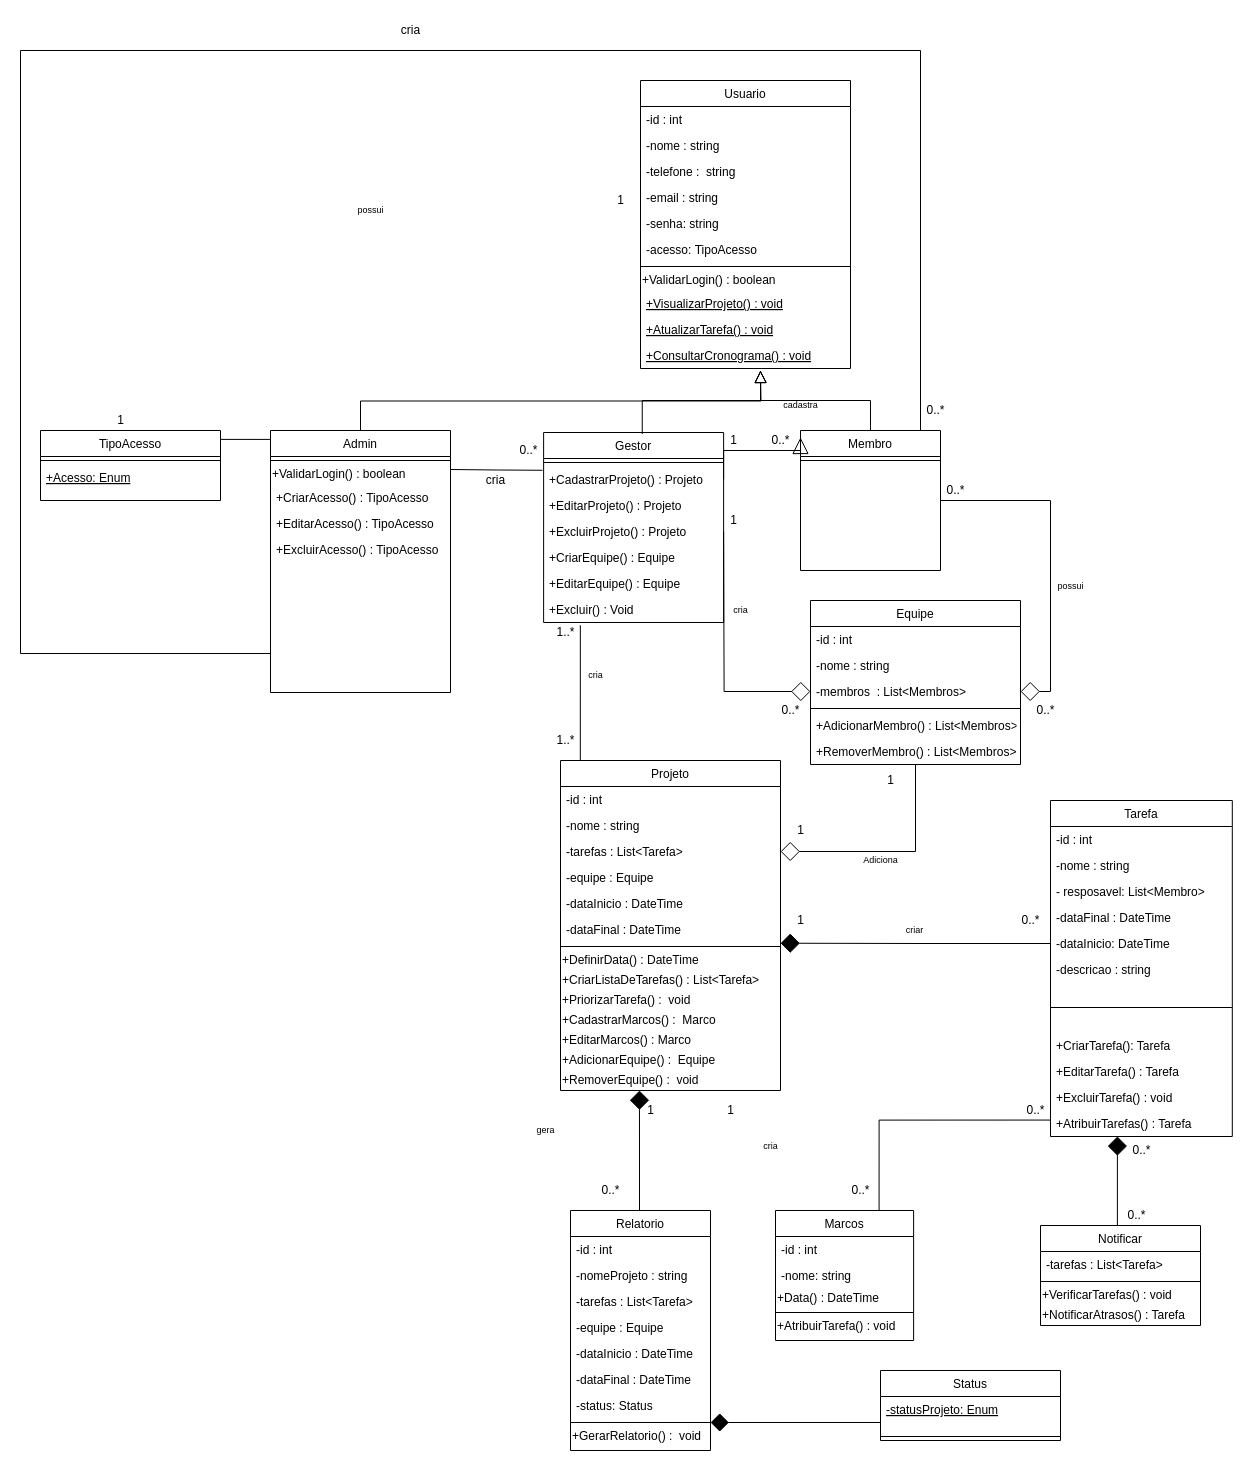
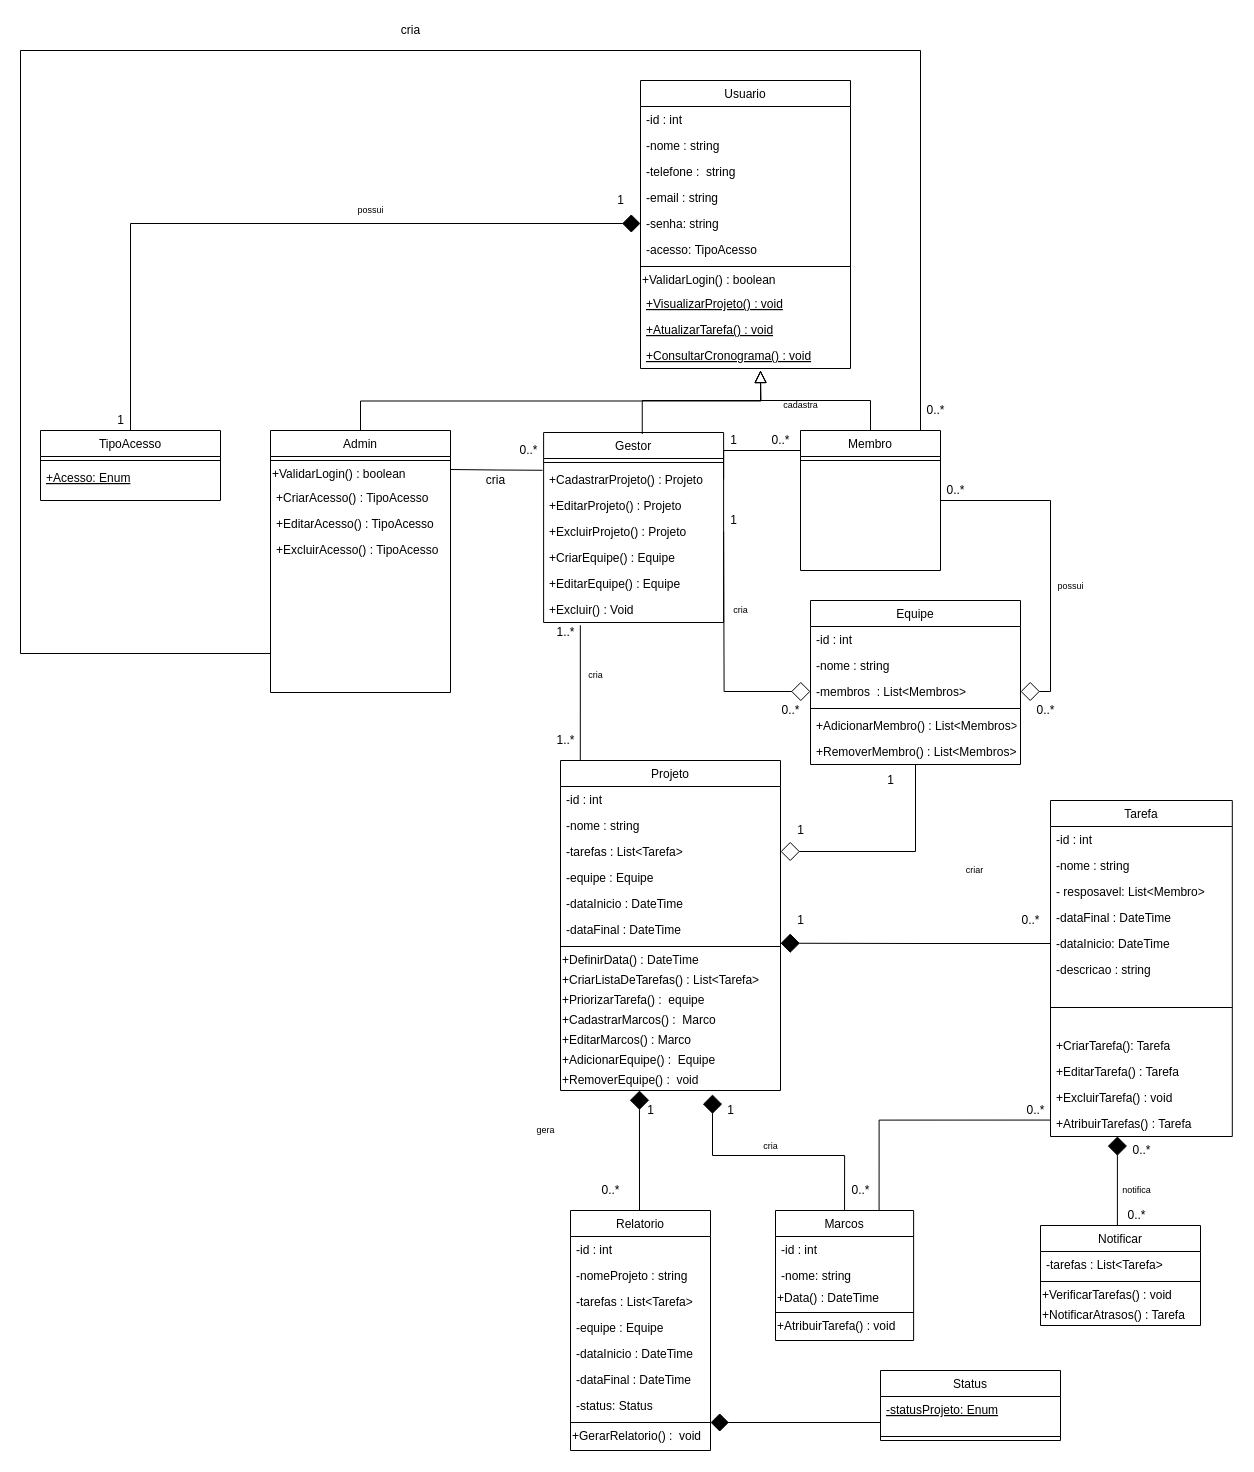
edge "TipoAcesso" -> "-senha: string": added
edge "TipoAcesso" -- "Admin": removed
edge "+CadastrarProjeto() : Projeto" -> "Membro": arrowhead block -> none
node "Adiciona": removed
node "criar": moved (914, 931) -> (974, 871)
node "+PriorizarTarefa() : void": label "+PriorizarTarefa() : void" -> "+PriorizarTarefa() : equipe"
edge "Marcos" -> "+RemoverEquipe() : void": added
node "notifica": added
